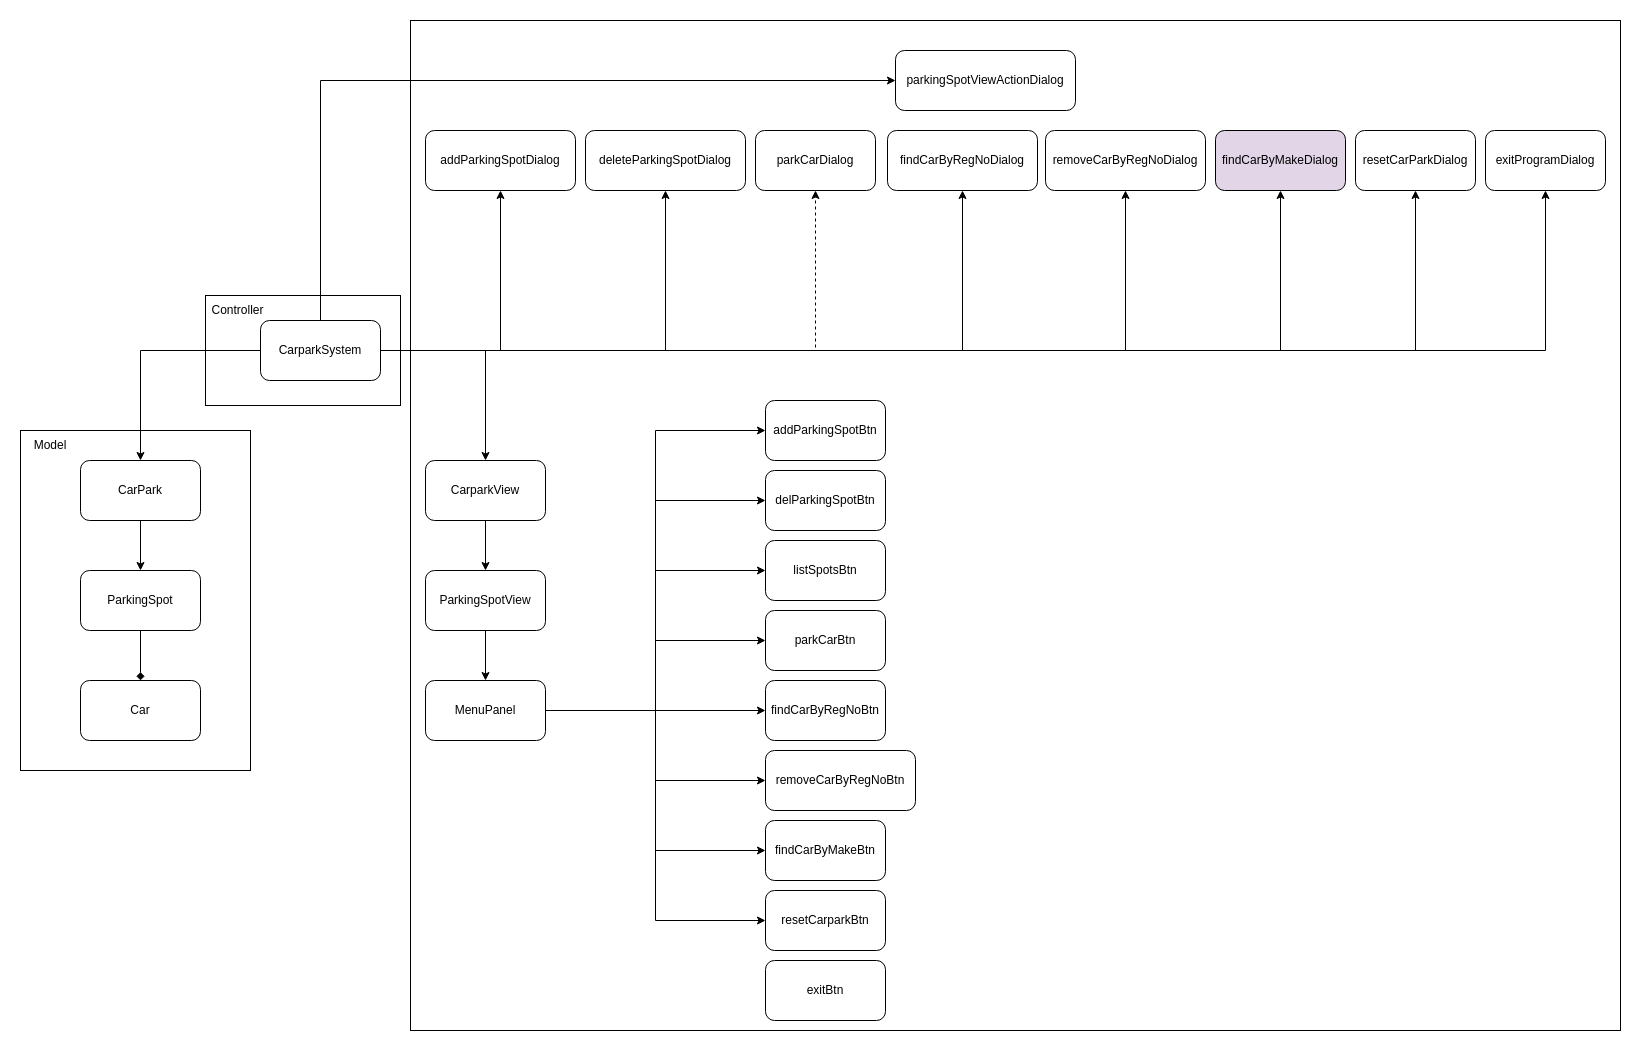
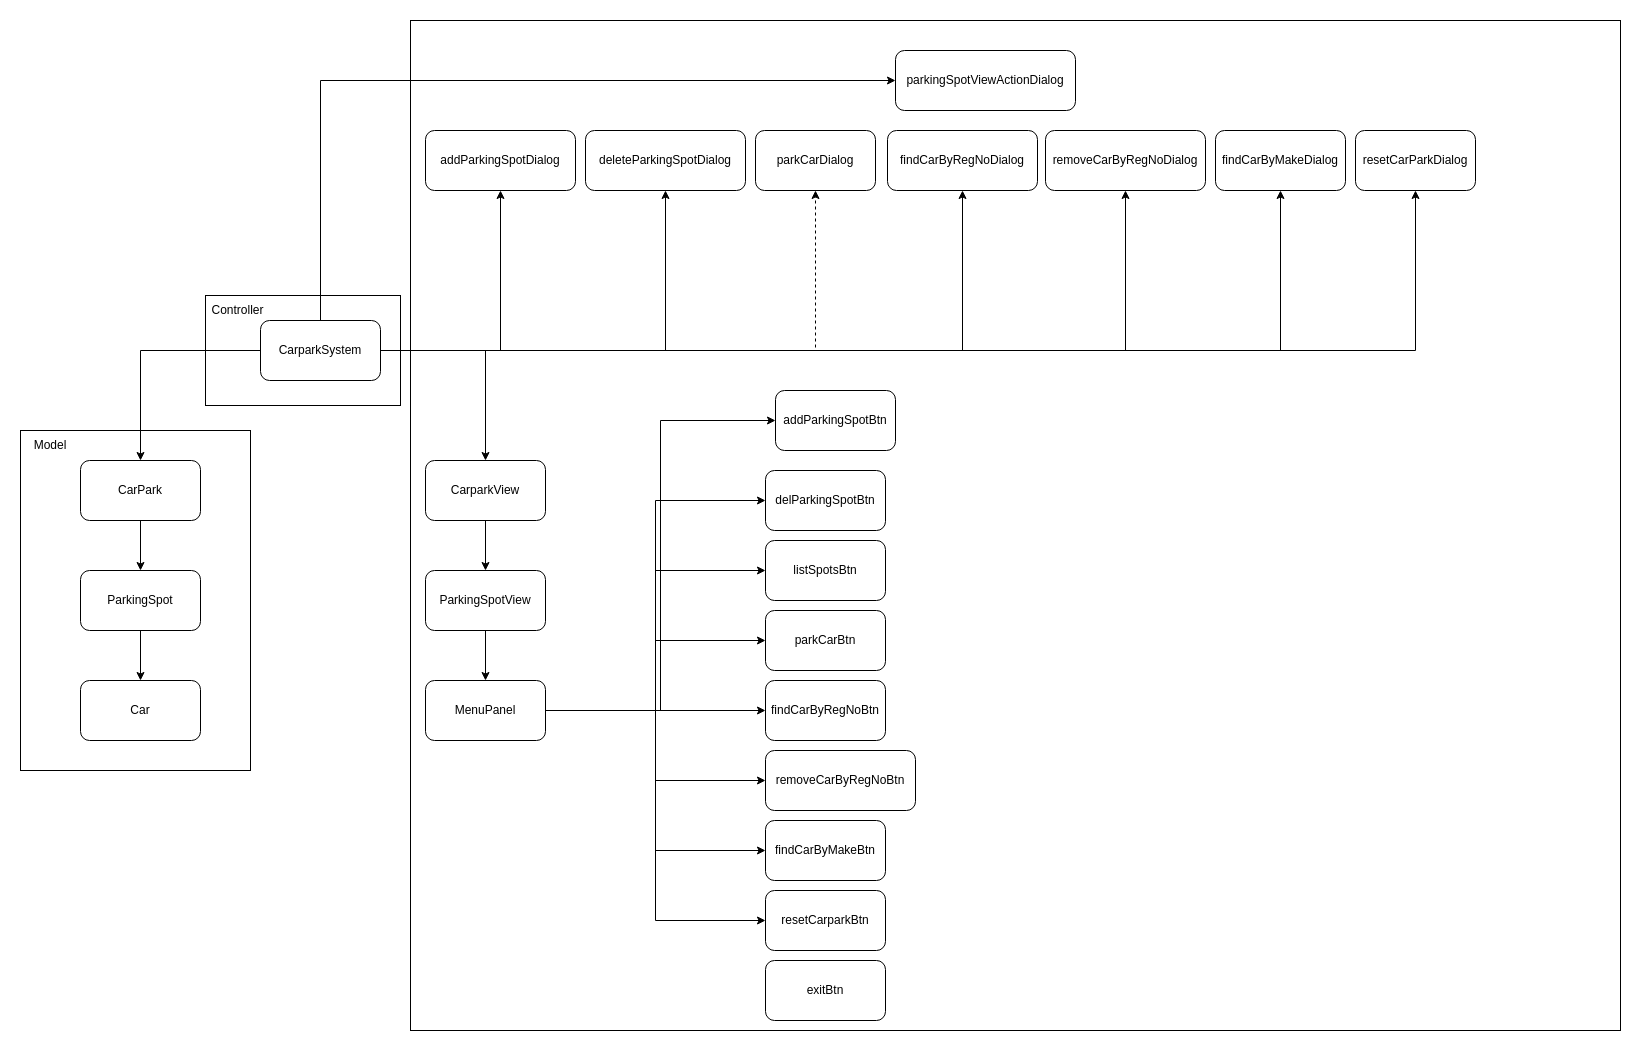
node "findCarByMakeDialog": fillcolor #e1d5e7 -> #ffffff
node "exitProgramDialog": removed
edge "CarparkSystem" -> "exitProgramDialog": removed
node "addParkingSpotBtn": moved (826, 431) -> (836, 421)
edge "ParkingSpot" -> "Car": arrowhead diamond -> classic
